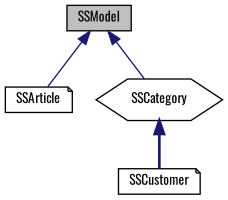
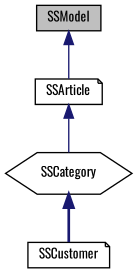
edge "SSCategory" -> "SSModel": now "SSCategory" -> "SSArticle"
